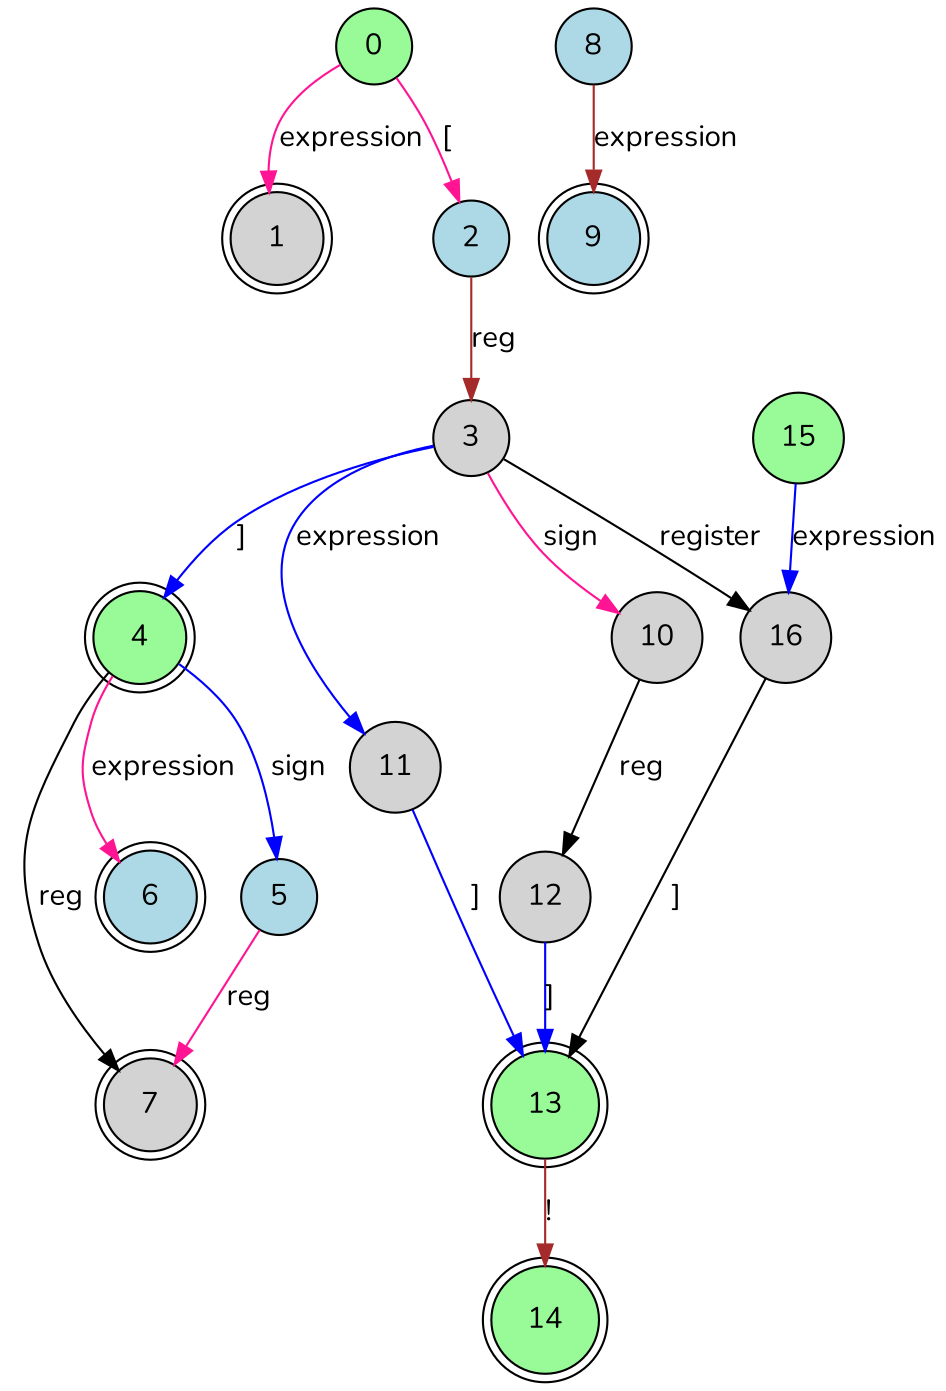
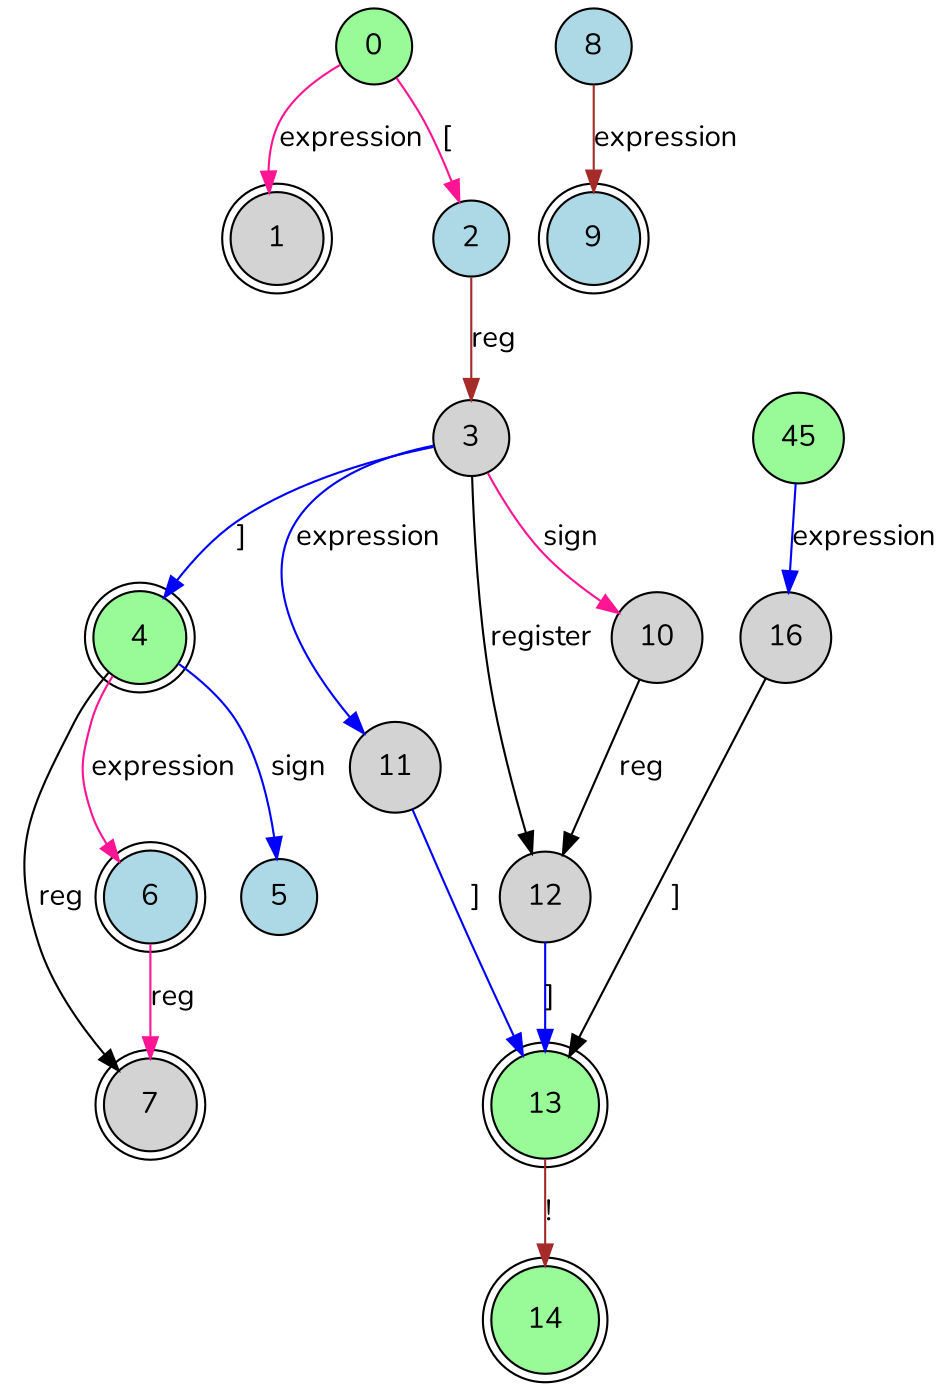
node "15": label "15" -> "45"
edge "3" -> "16": now "3" -> "12"
edge "5" -> "7": now "6" -> "7"
